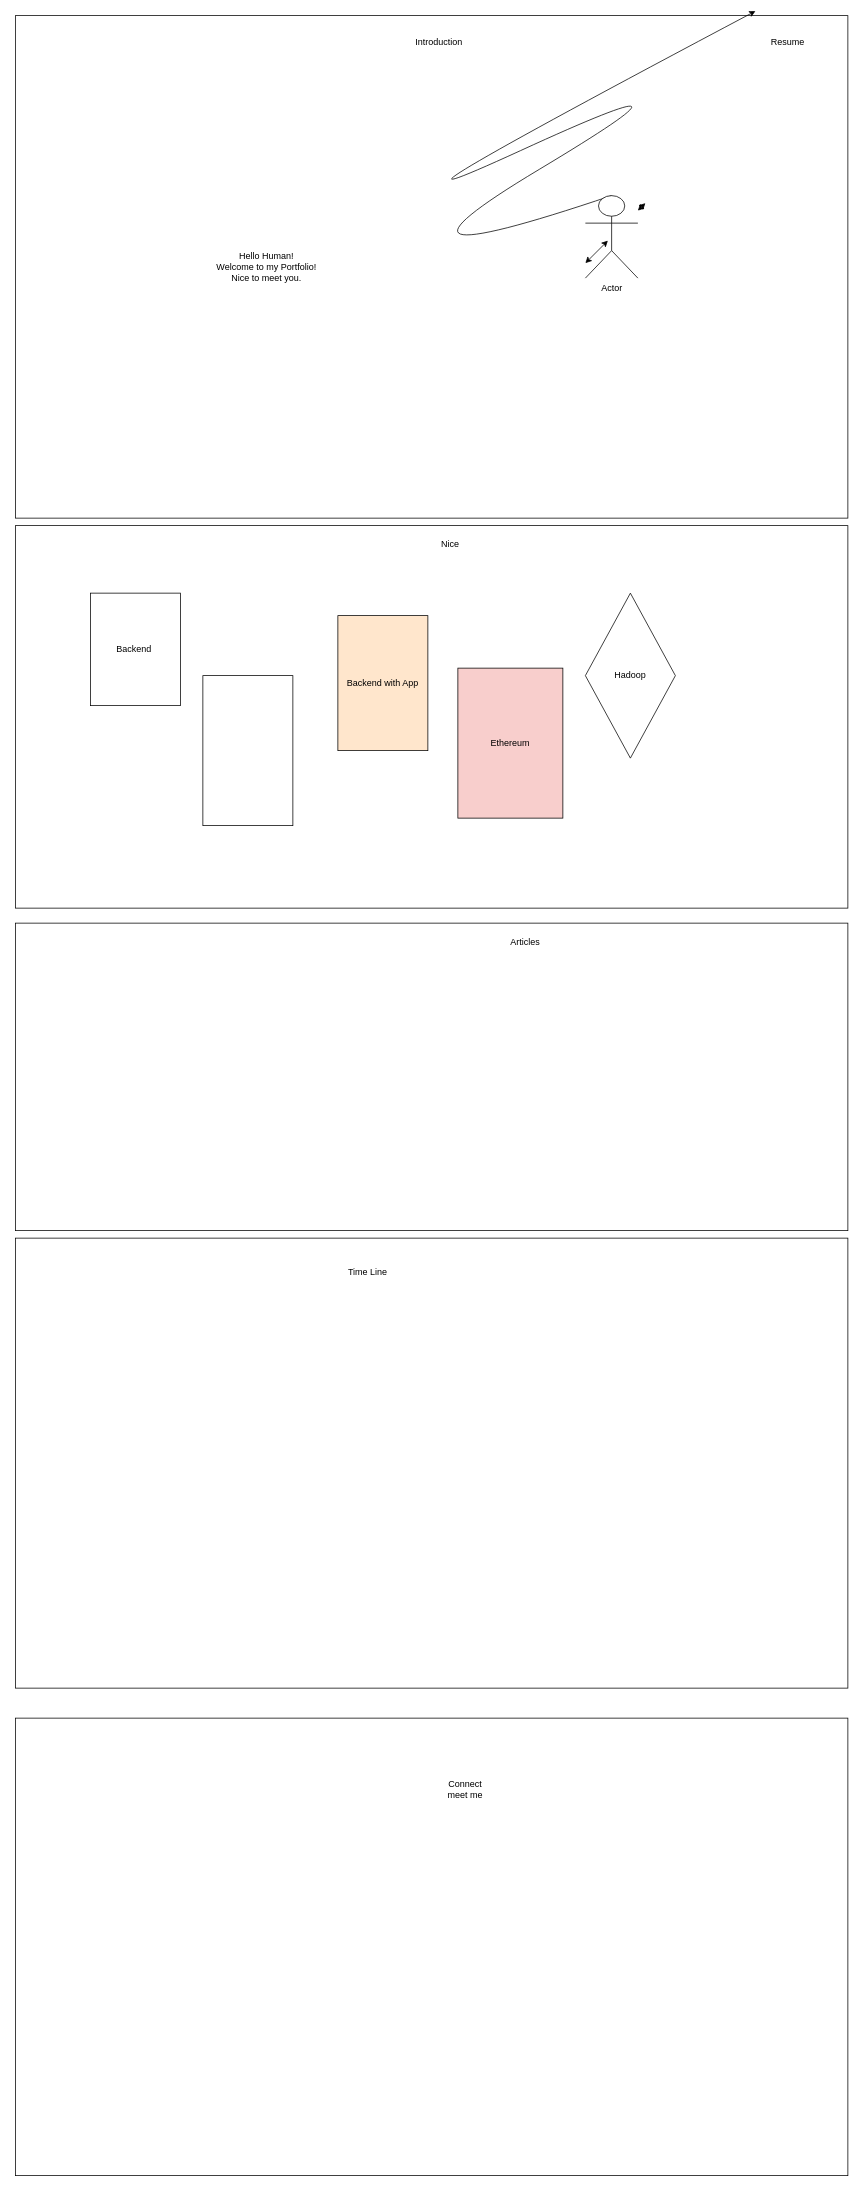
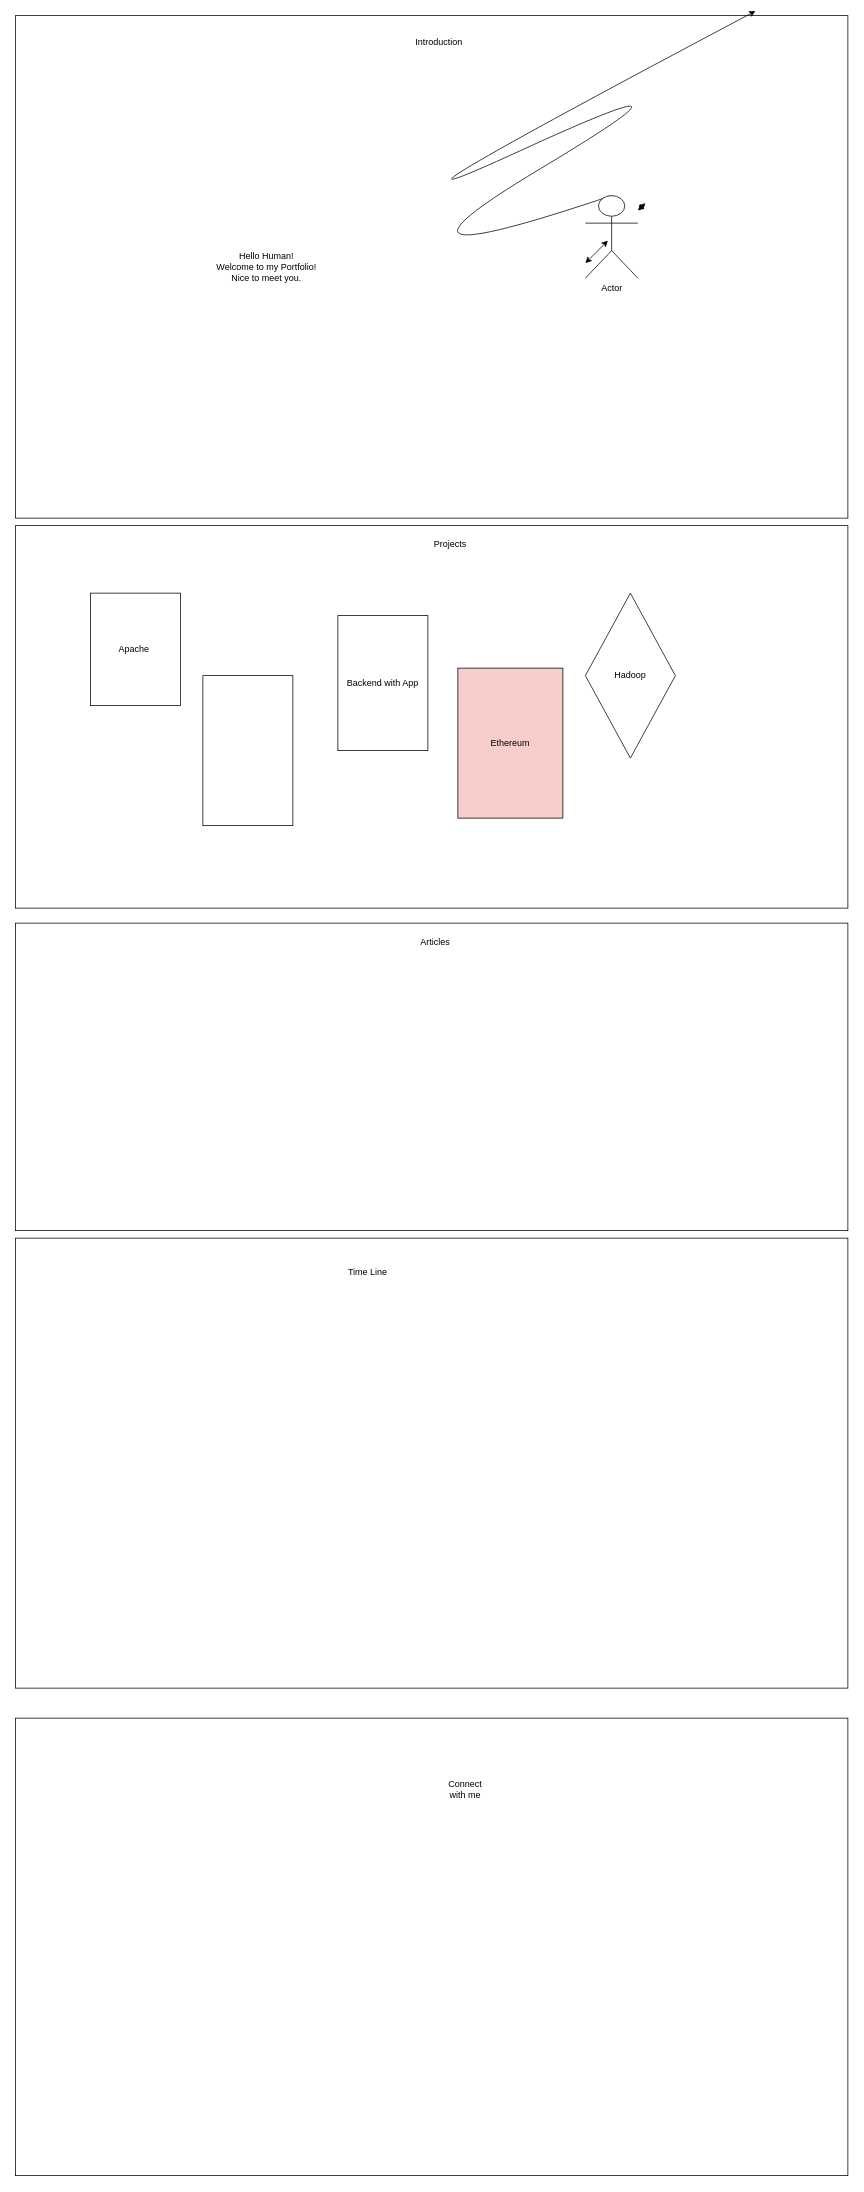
node "Resume": removed
node "Nice": label "Nice" -> "Projects"
node "Backend": label "Backend" -> "Apache"
node "Backend with App": fillcolor #ffe6cc -> #ffffff
node "Articles": moved (525, 942) -> (435, 942)
node "Connect meet me": label "Connect meet me" -> "Connect with me"
